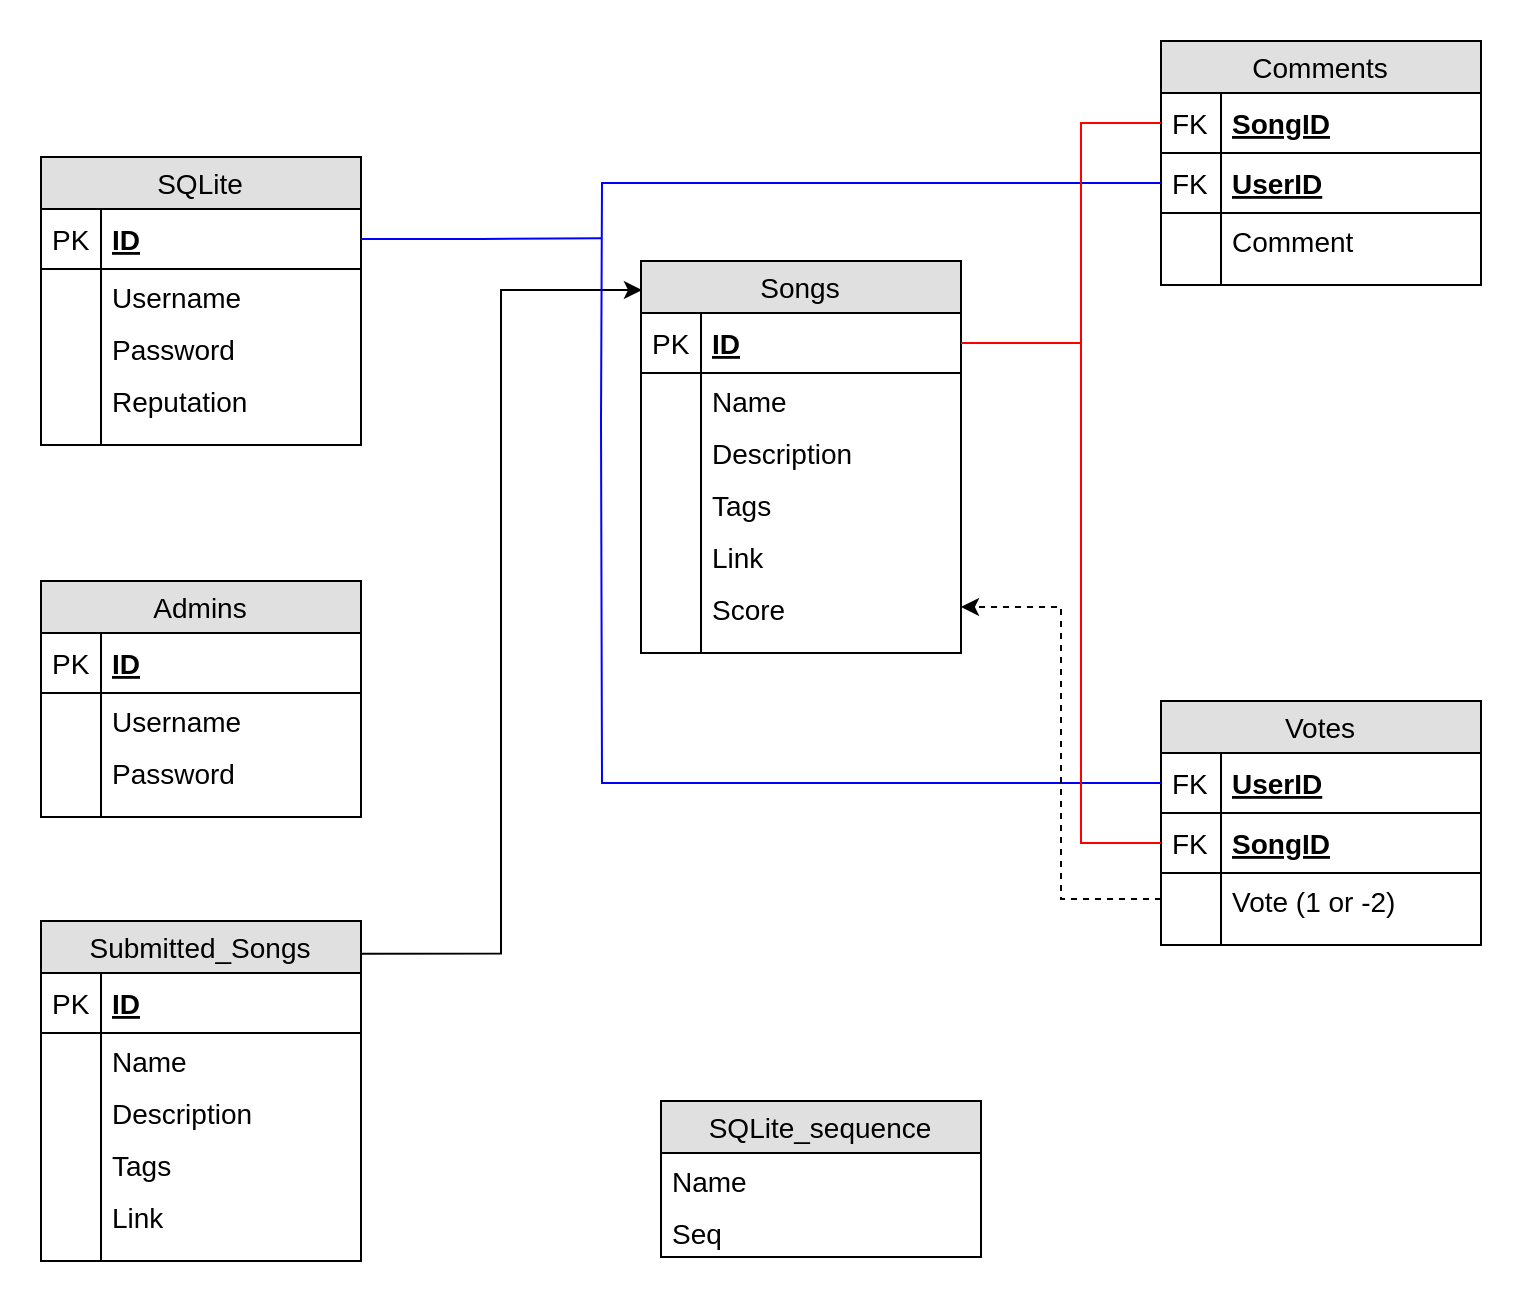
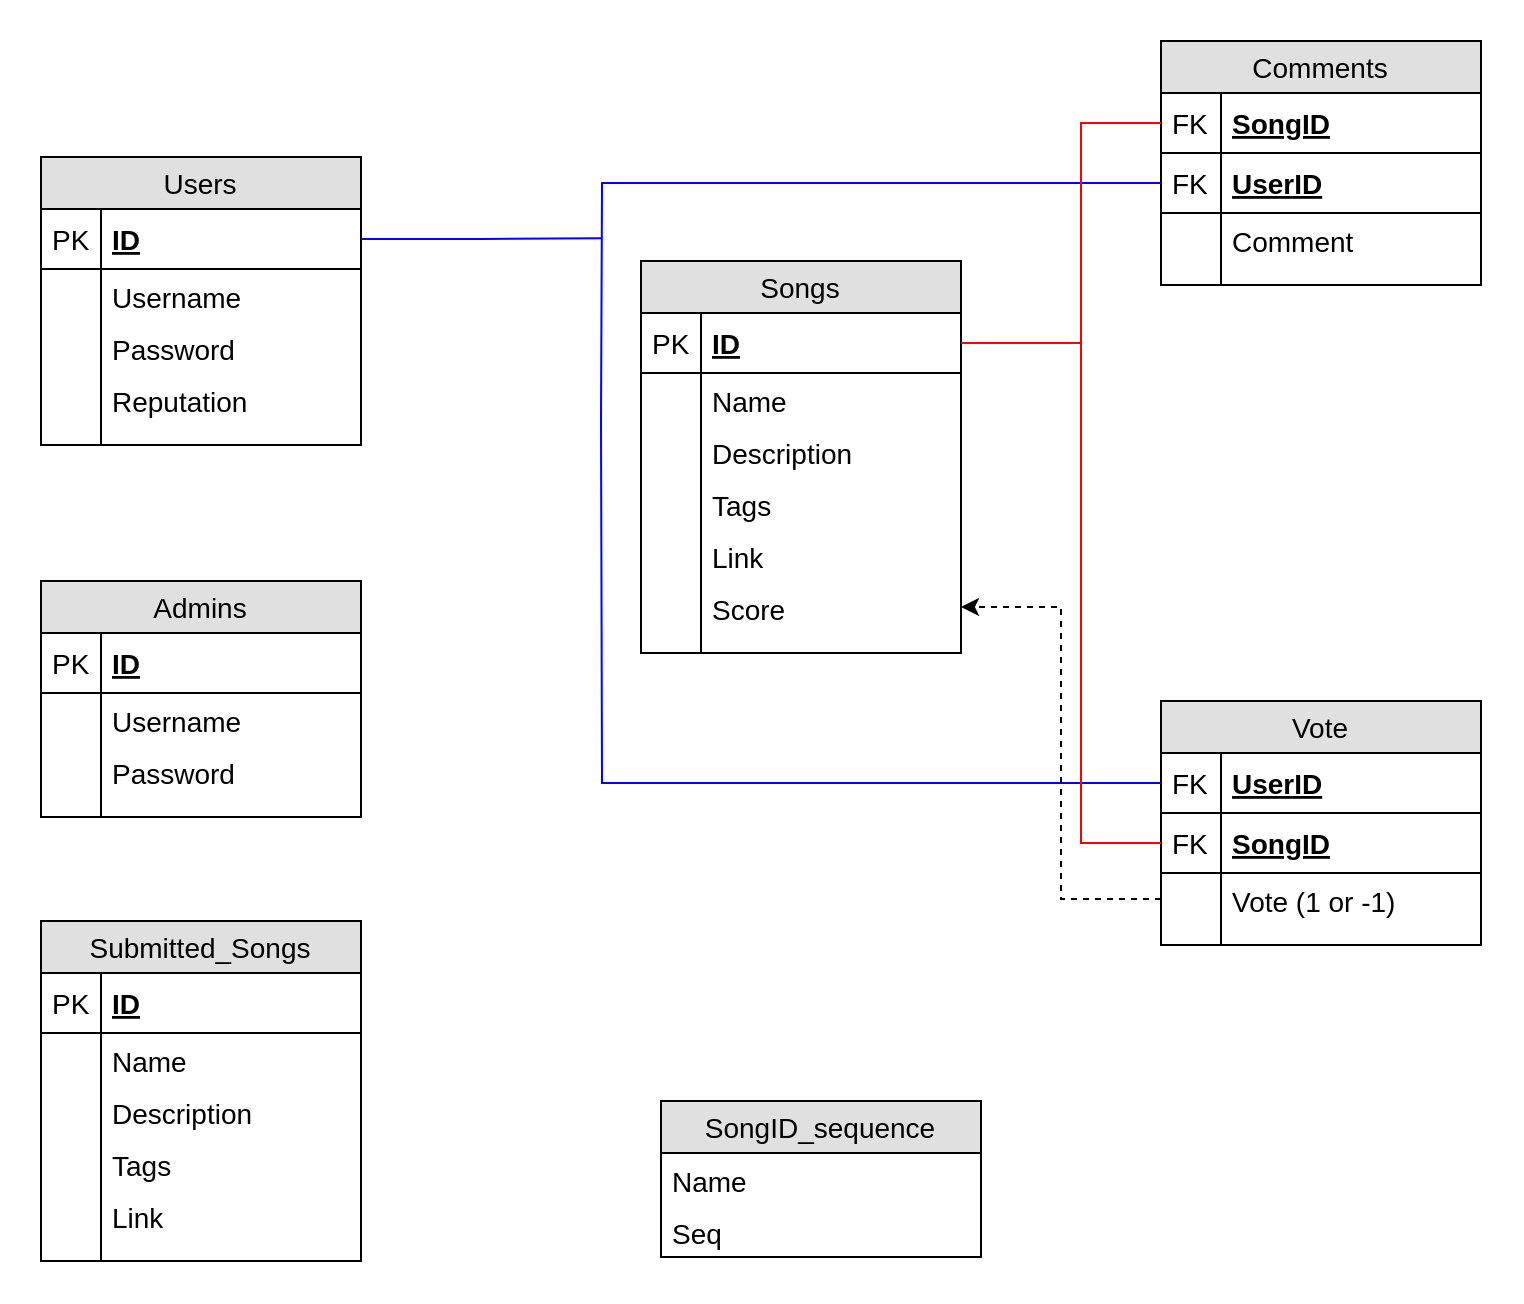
node "SQLite": label "SQLite" -> "Users"
edge "Submitted_Songs" -> "Songs": removed
node "Votes": label "Votes" -> "Vote"
node "Vote (1 or -2)": label "Vote (1 or -2)" -> "Vote (1 or -1)"
node "SQLite_sequence": label "SQLite_sequence" -> "SongID_sequence"
